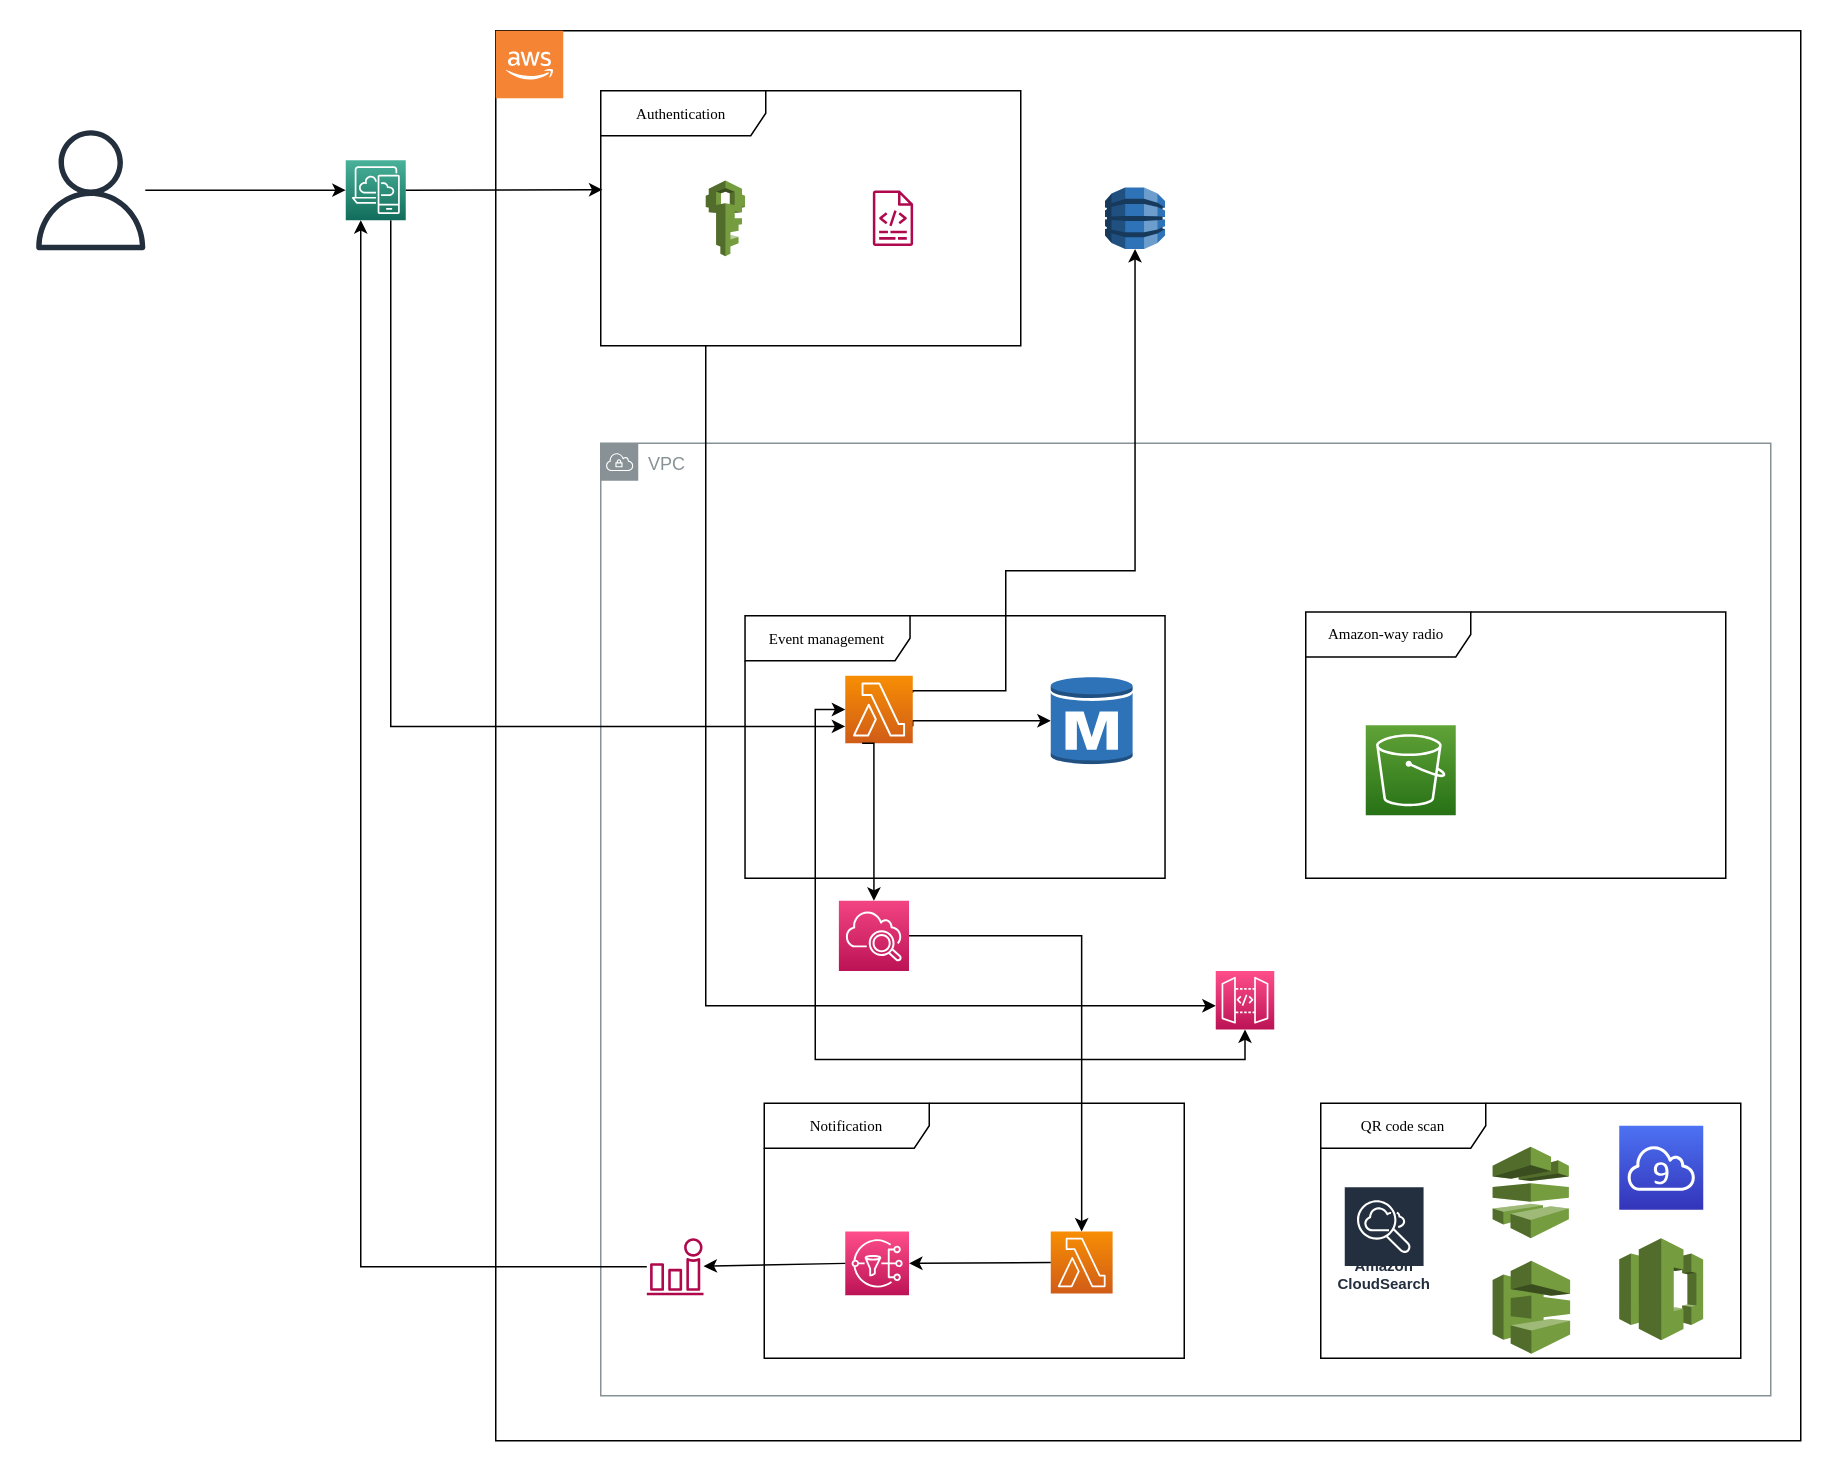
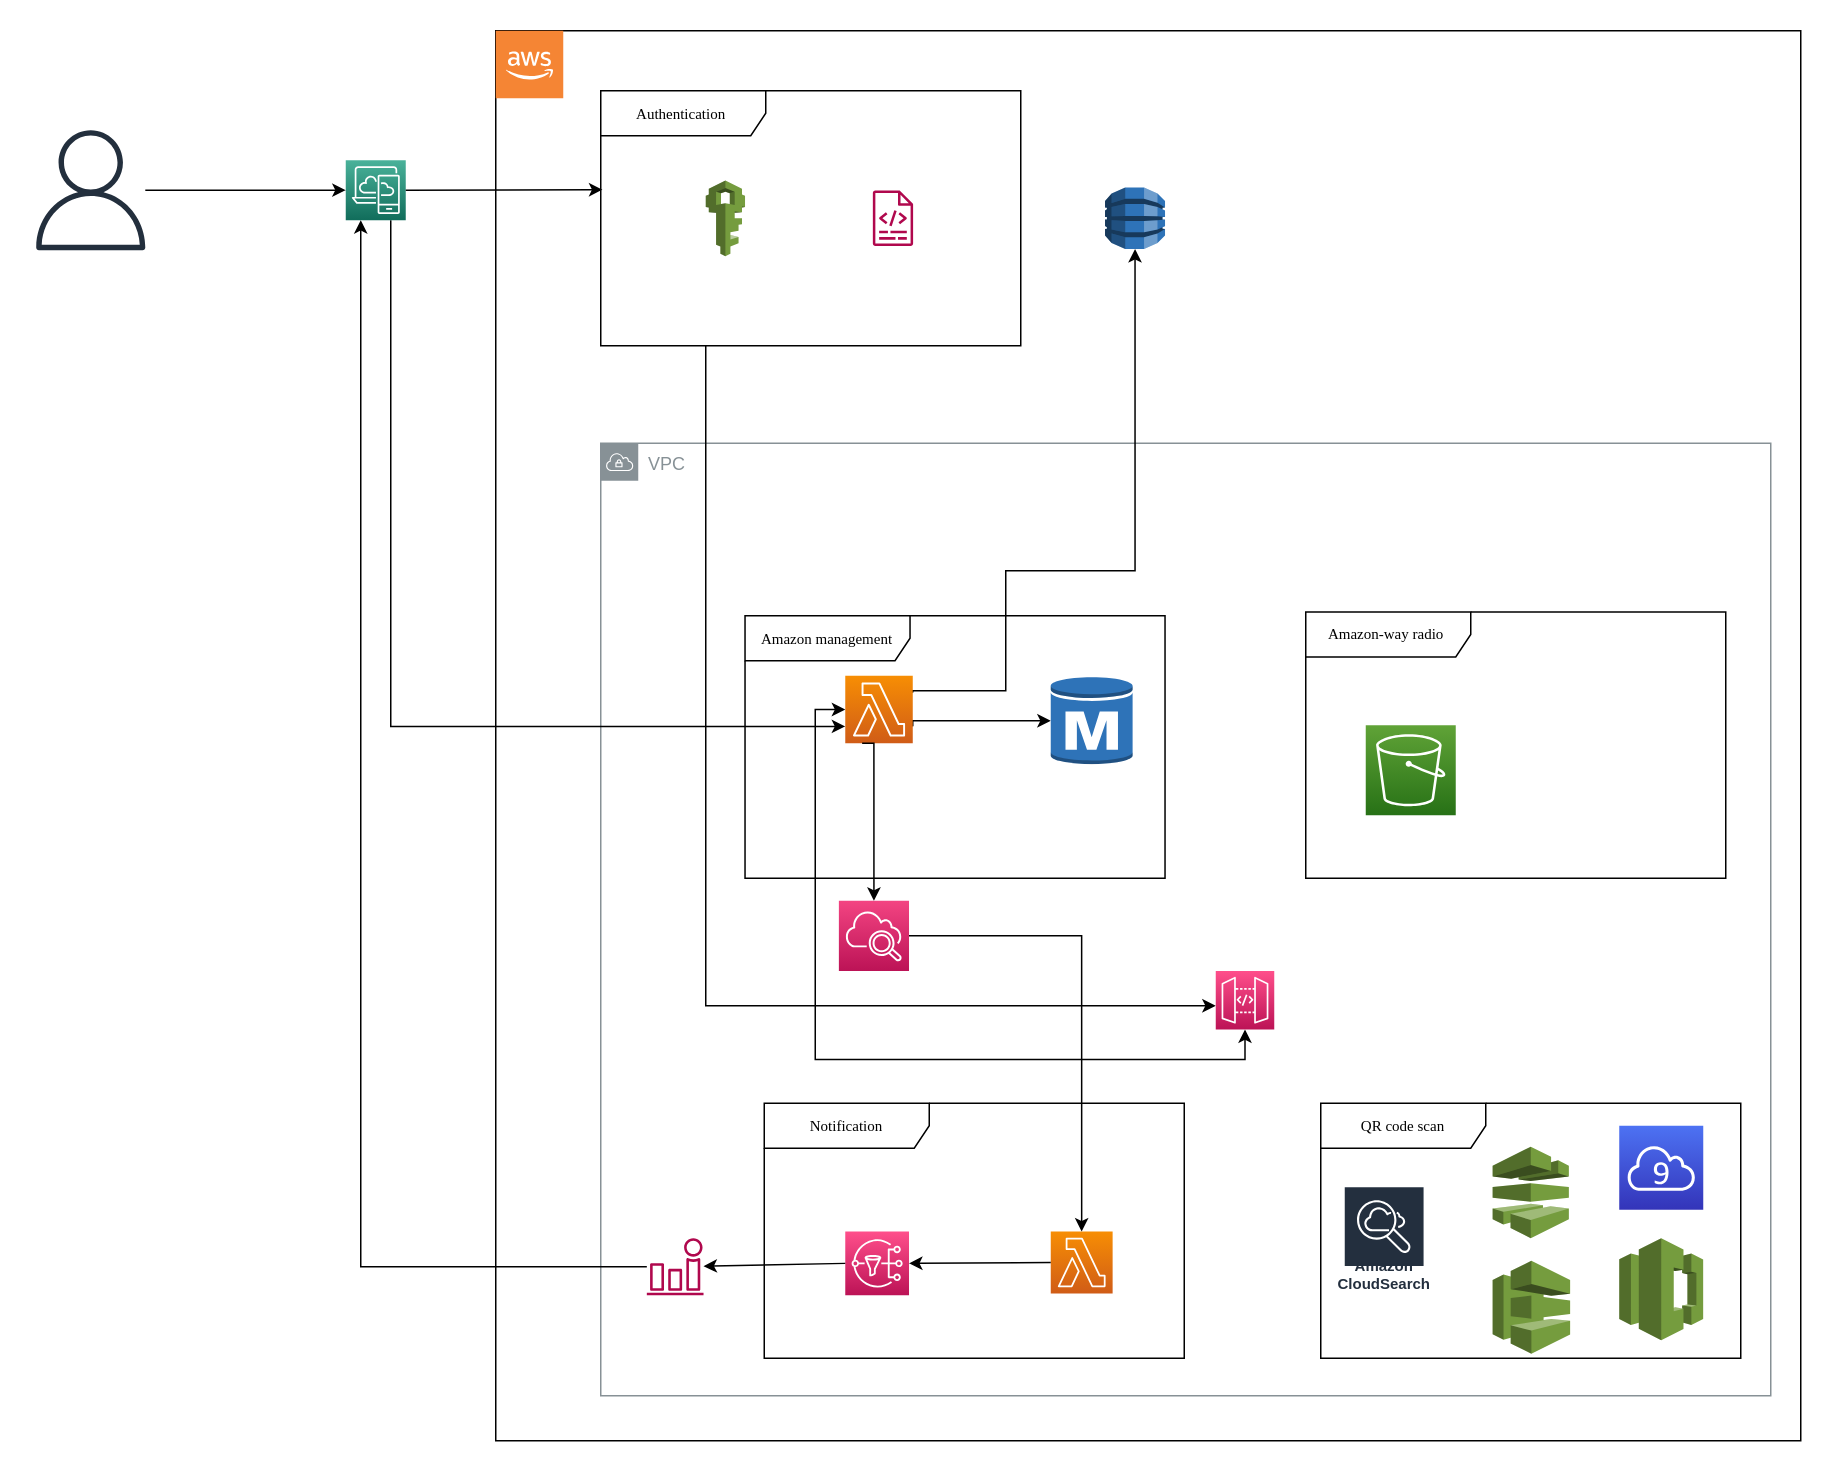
node "Event management": label "Event management" -> "Amazon management"
